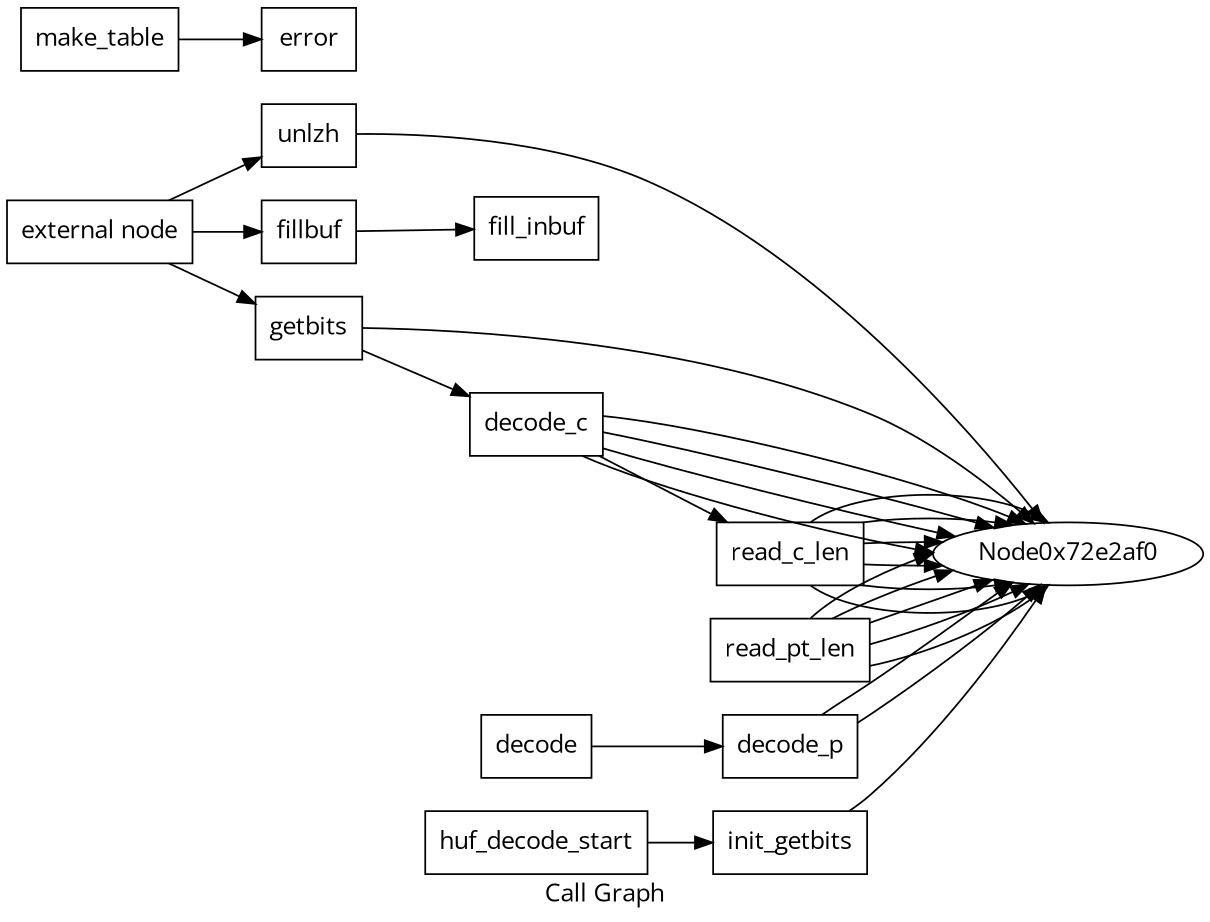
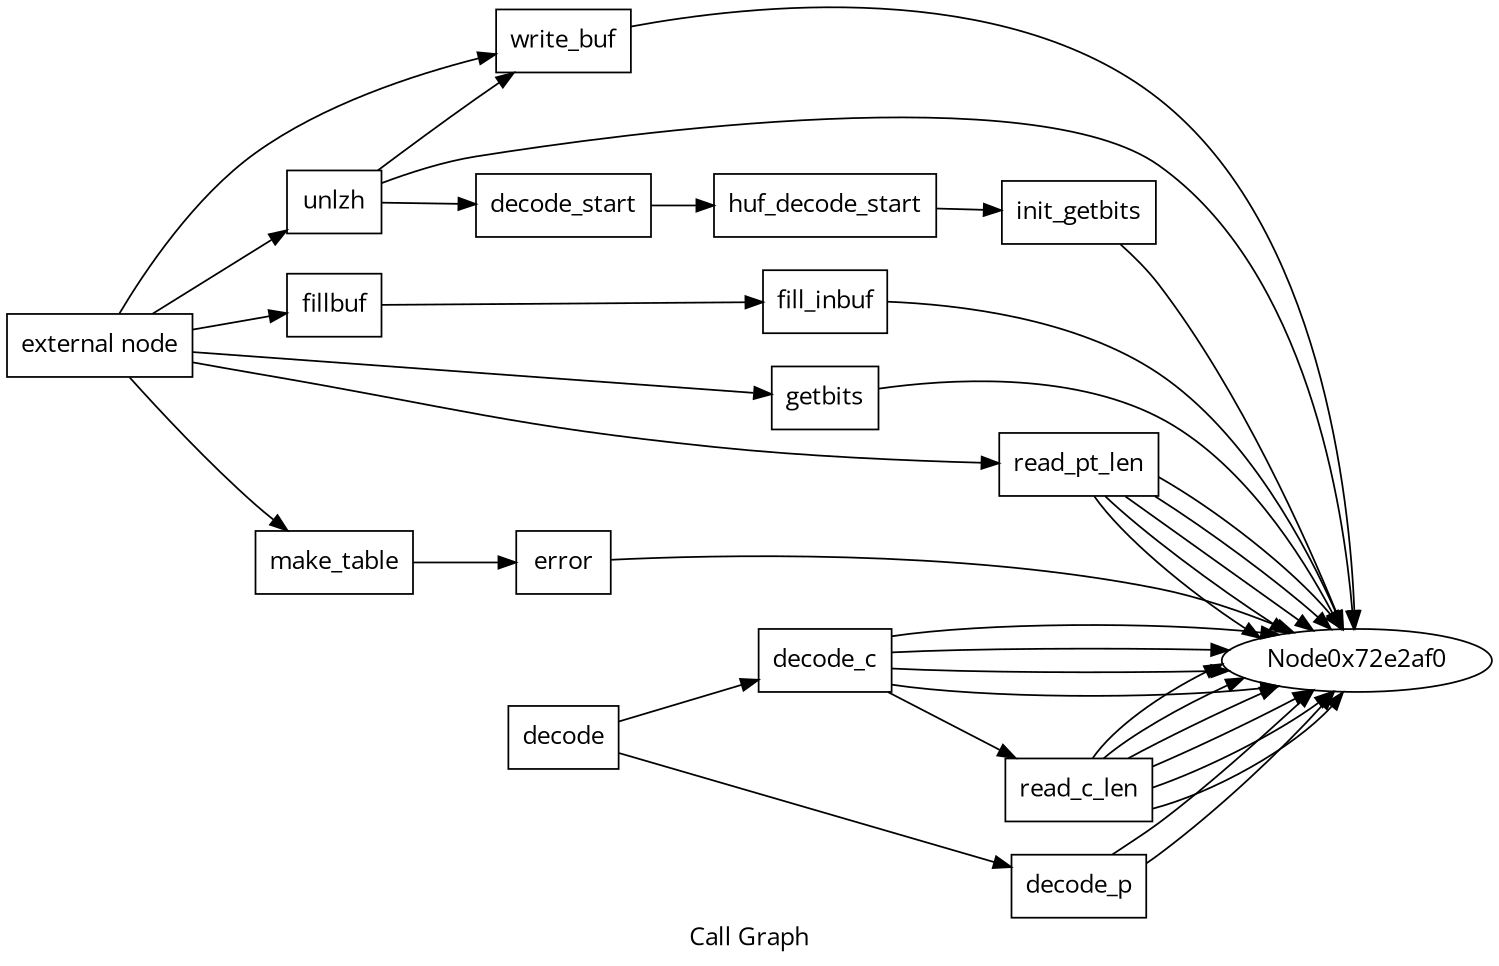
node "write_buf": added
node "decode_start": added
edge "getbits" -> "decode_c": now "decode" -> "decode_c"
edge "fill_inbuf" -> "Node0x72e2af0": added
edge "external node" -> "read_pt_len": added
edge "external node" -> "make_table": added
edge "error" -> "Node0x72e2af0": added
